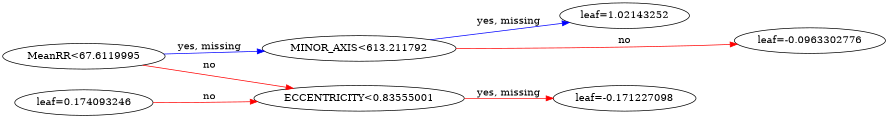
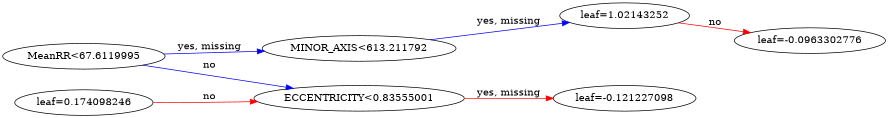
edge "MINOR_AXIS<613.211792" -> "leaf=-0.0963302776": now "leaf=1.02143252" -> "leaf=-0.0963302776"
edge "MeanRR<67.6119995" -> "ECCENTRICITY<0.83555001": color #ff0000 -> #0000ff
node "leaf=-0.171227098": label "leaf=-0.171227098" -> "leaf=-0.121227098"
node "leaf=0.174093246": label "leaf=0.174093246" -> "leaf=0.174098246"
